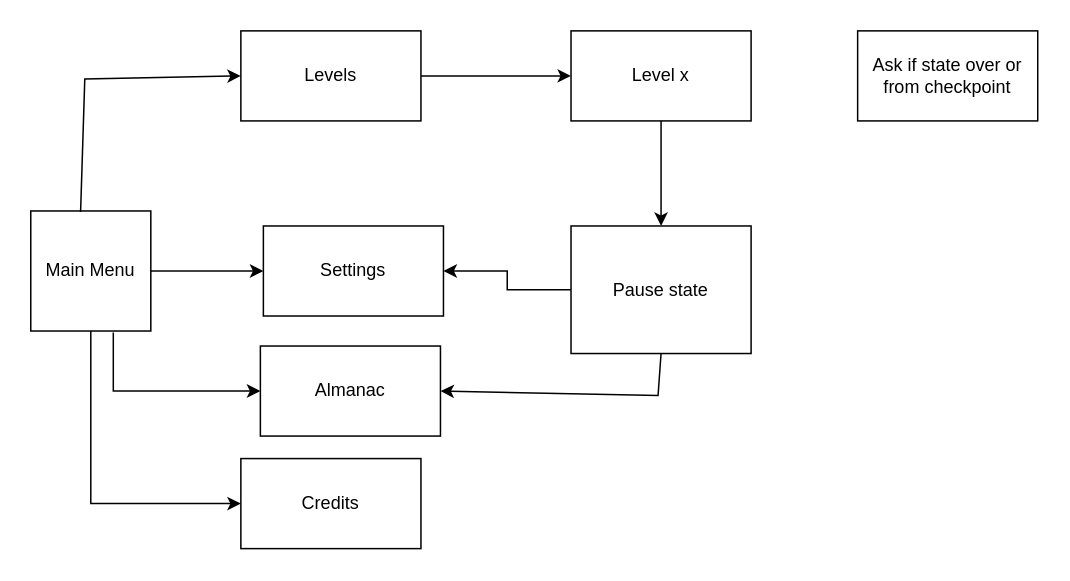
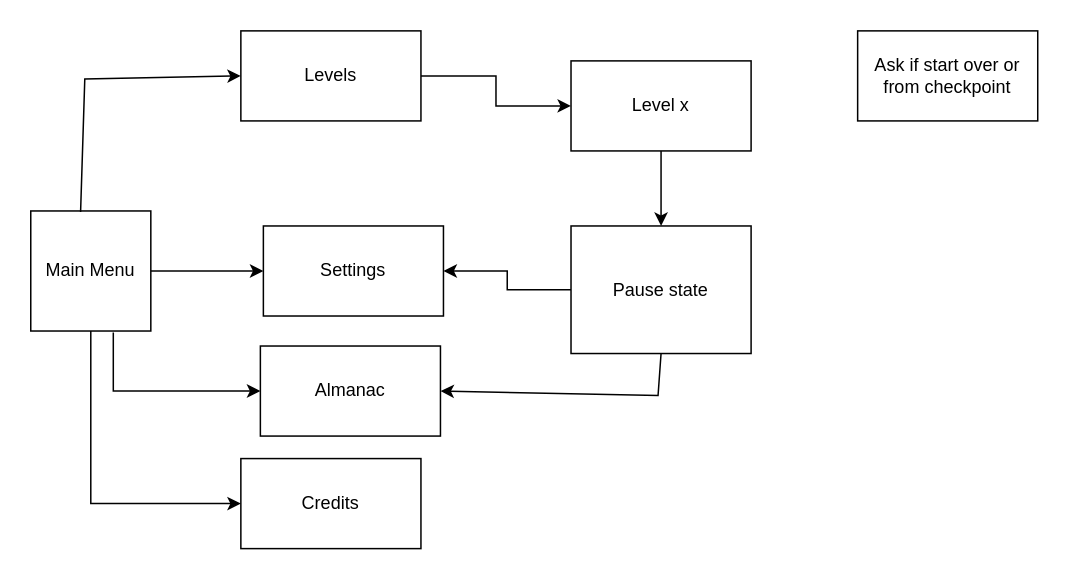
node "Level x": moved (661, 76) -> (661, 106)
node "Ask if state over or from checkpoint": label "Ask if state over or from checkpoint" -> "Ask if start over or from checkpoint"
